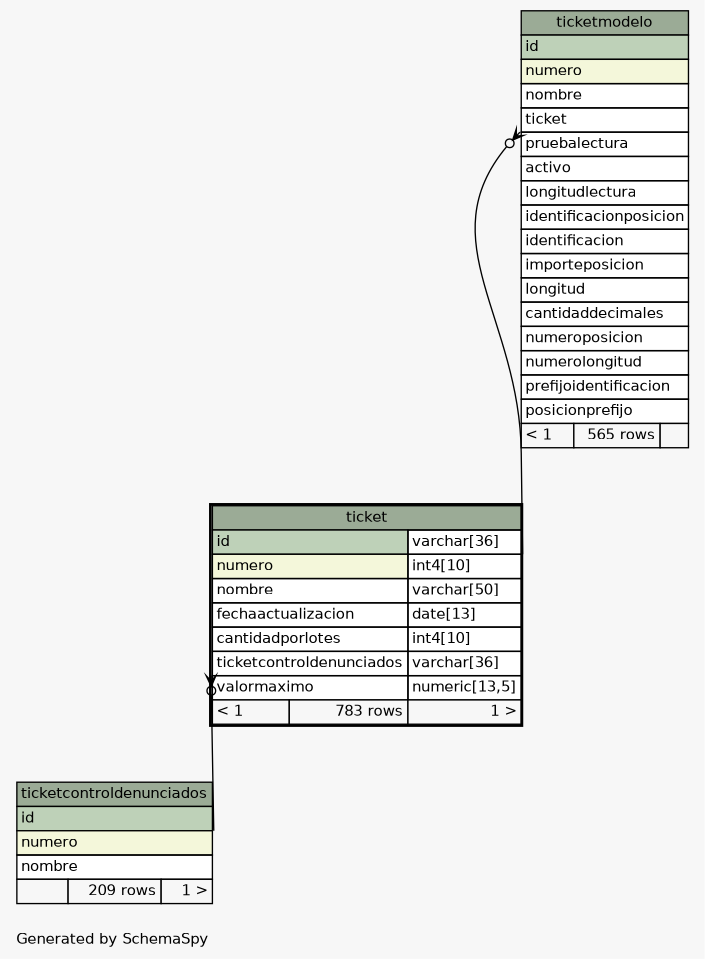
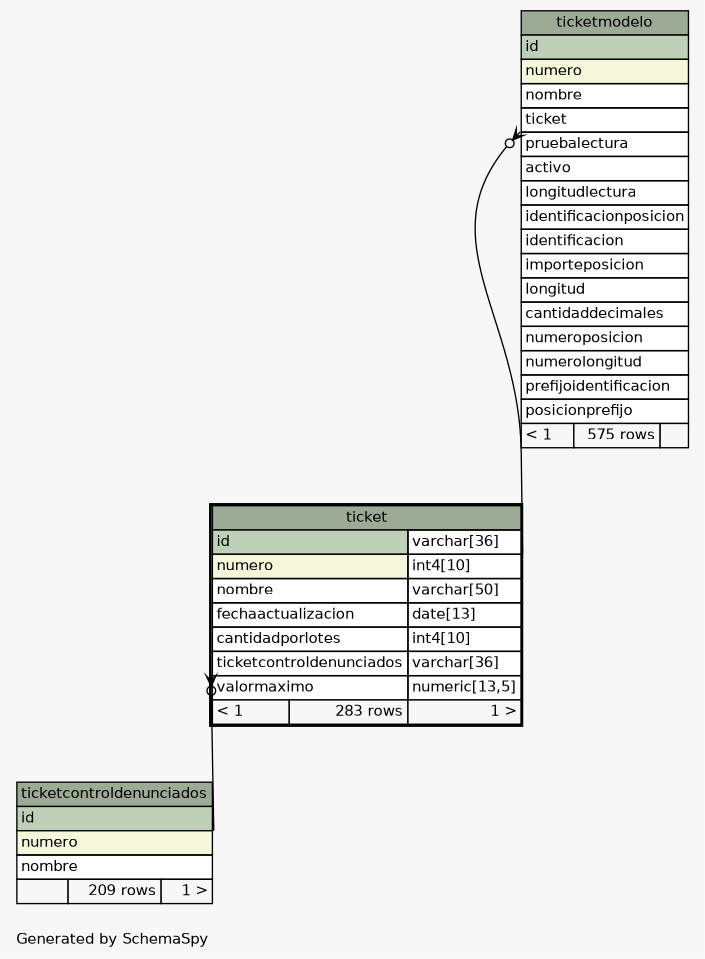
node "ticketmodelo": text "565 rows" -> "575 rows"
node "ticket": text "783 rows" -> "283 rows"
